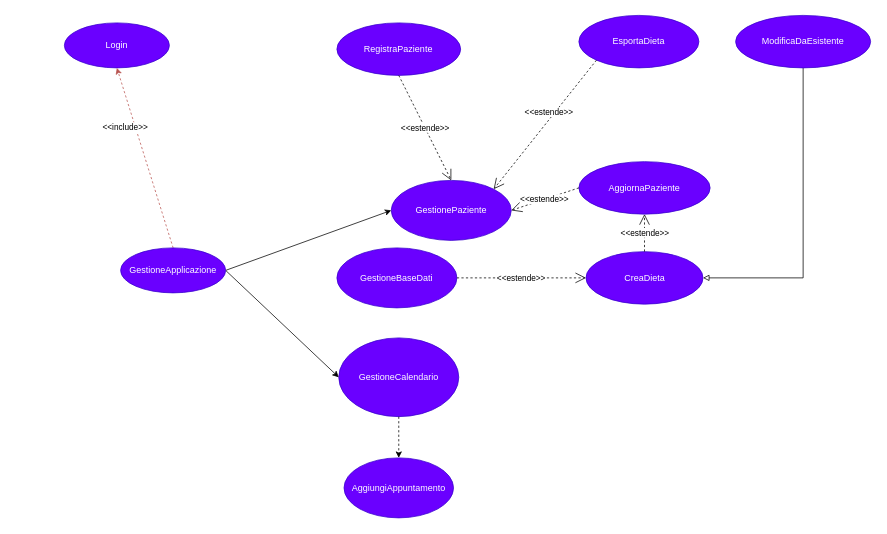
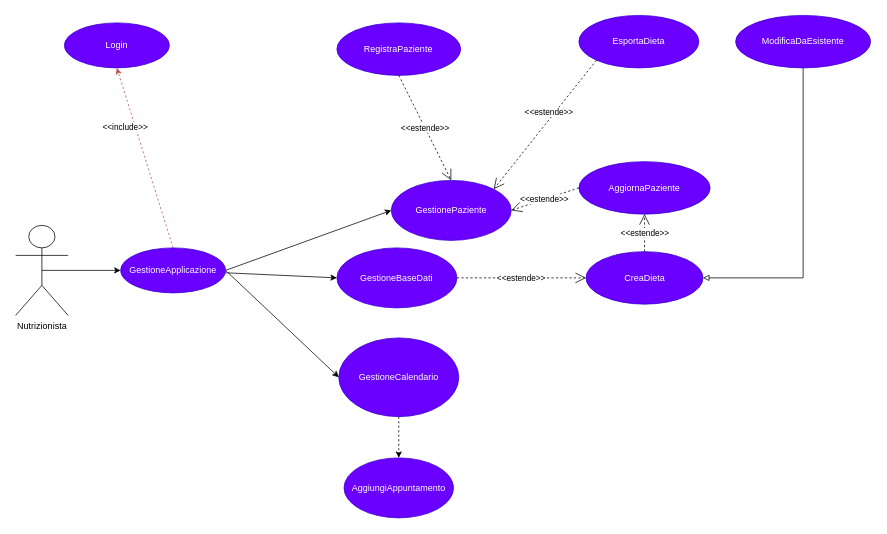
node "Nutrizionista": added
edge "Nutrizionista" -> "GestioneApplicazione": added
edge "GestioneApplicazione" -> "GestioneBaseDati": added
